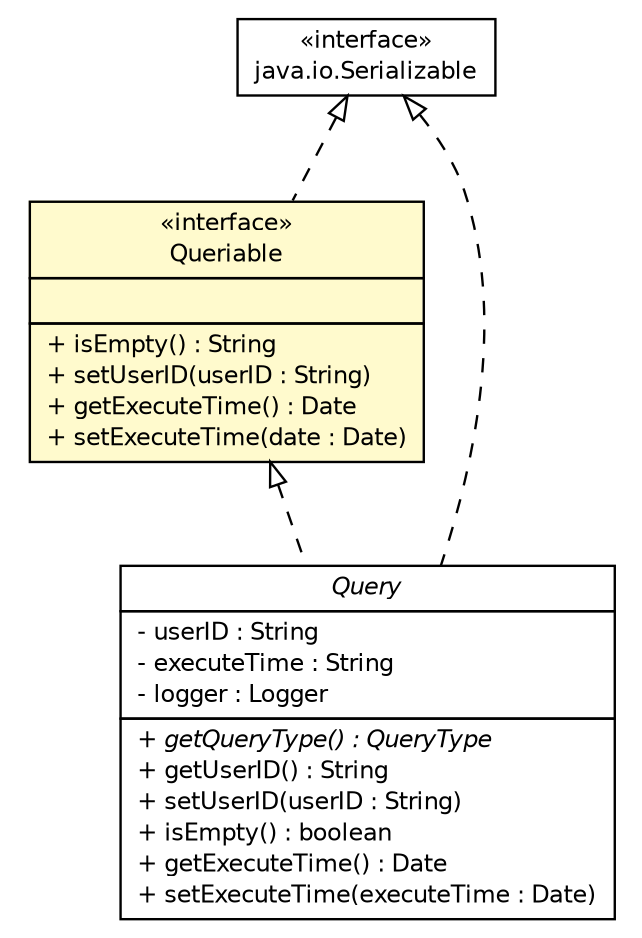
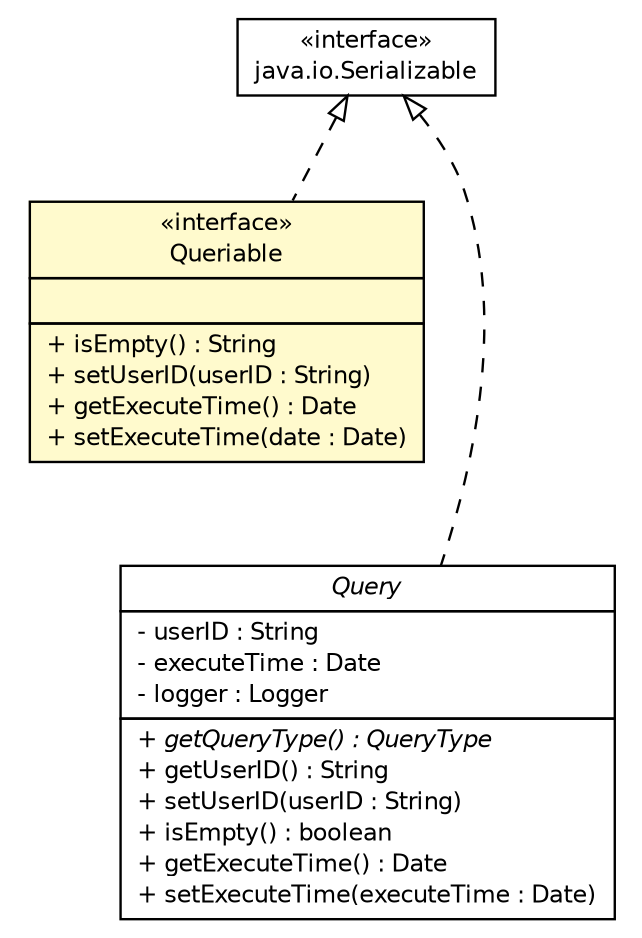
edge "Query" -> "Queriable": removed
node "Query": text "- executeTime : String" -> "- executeTime : Date"
